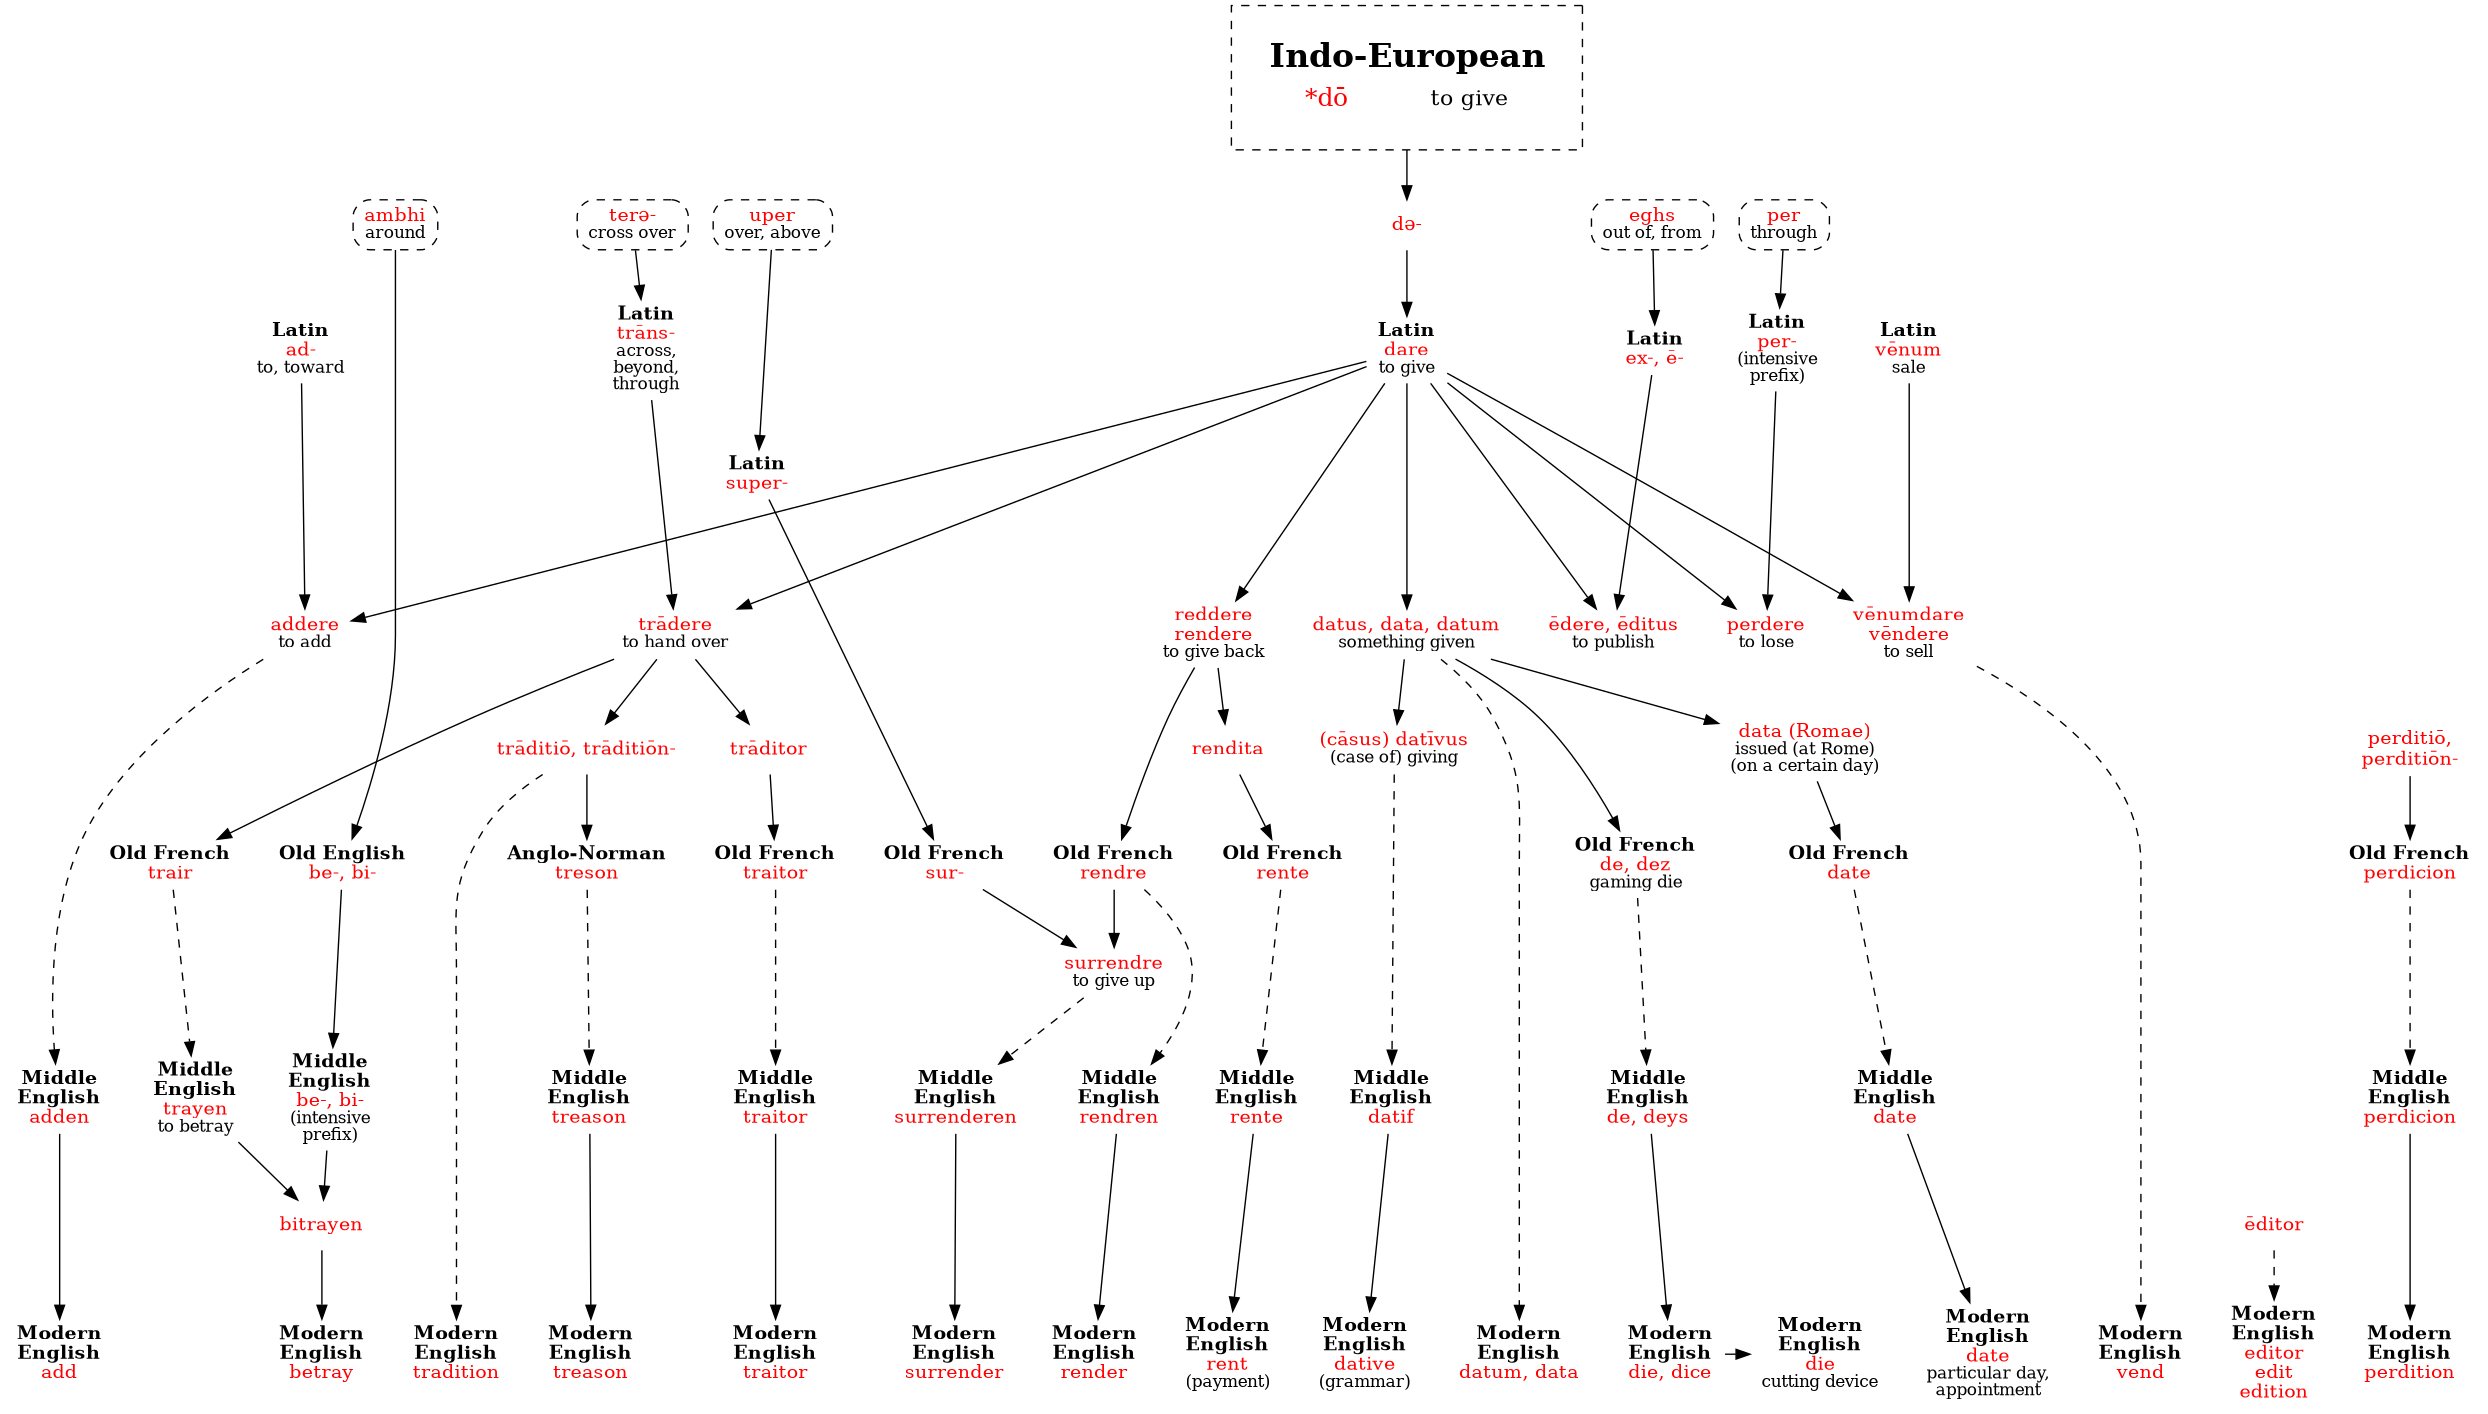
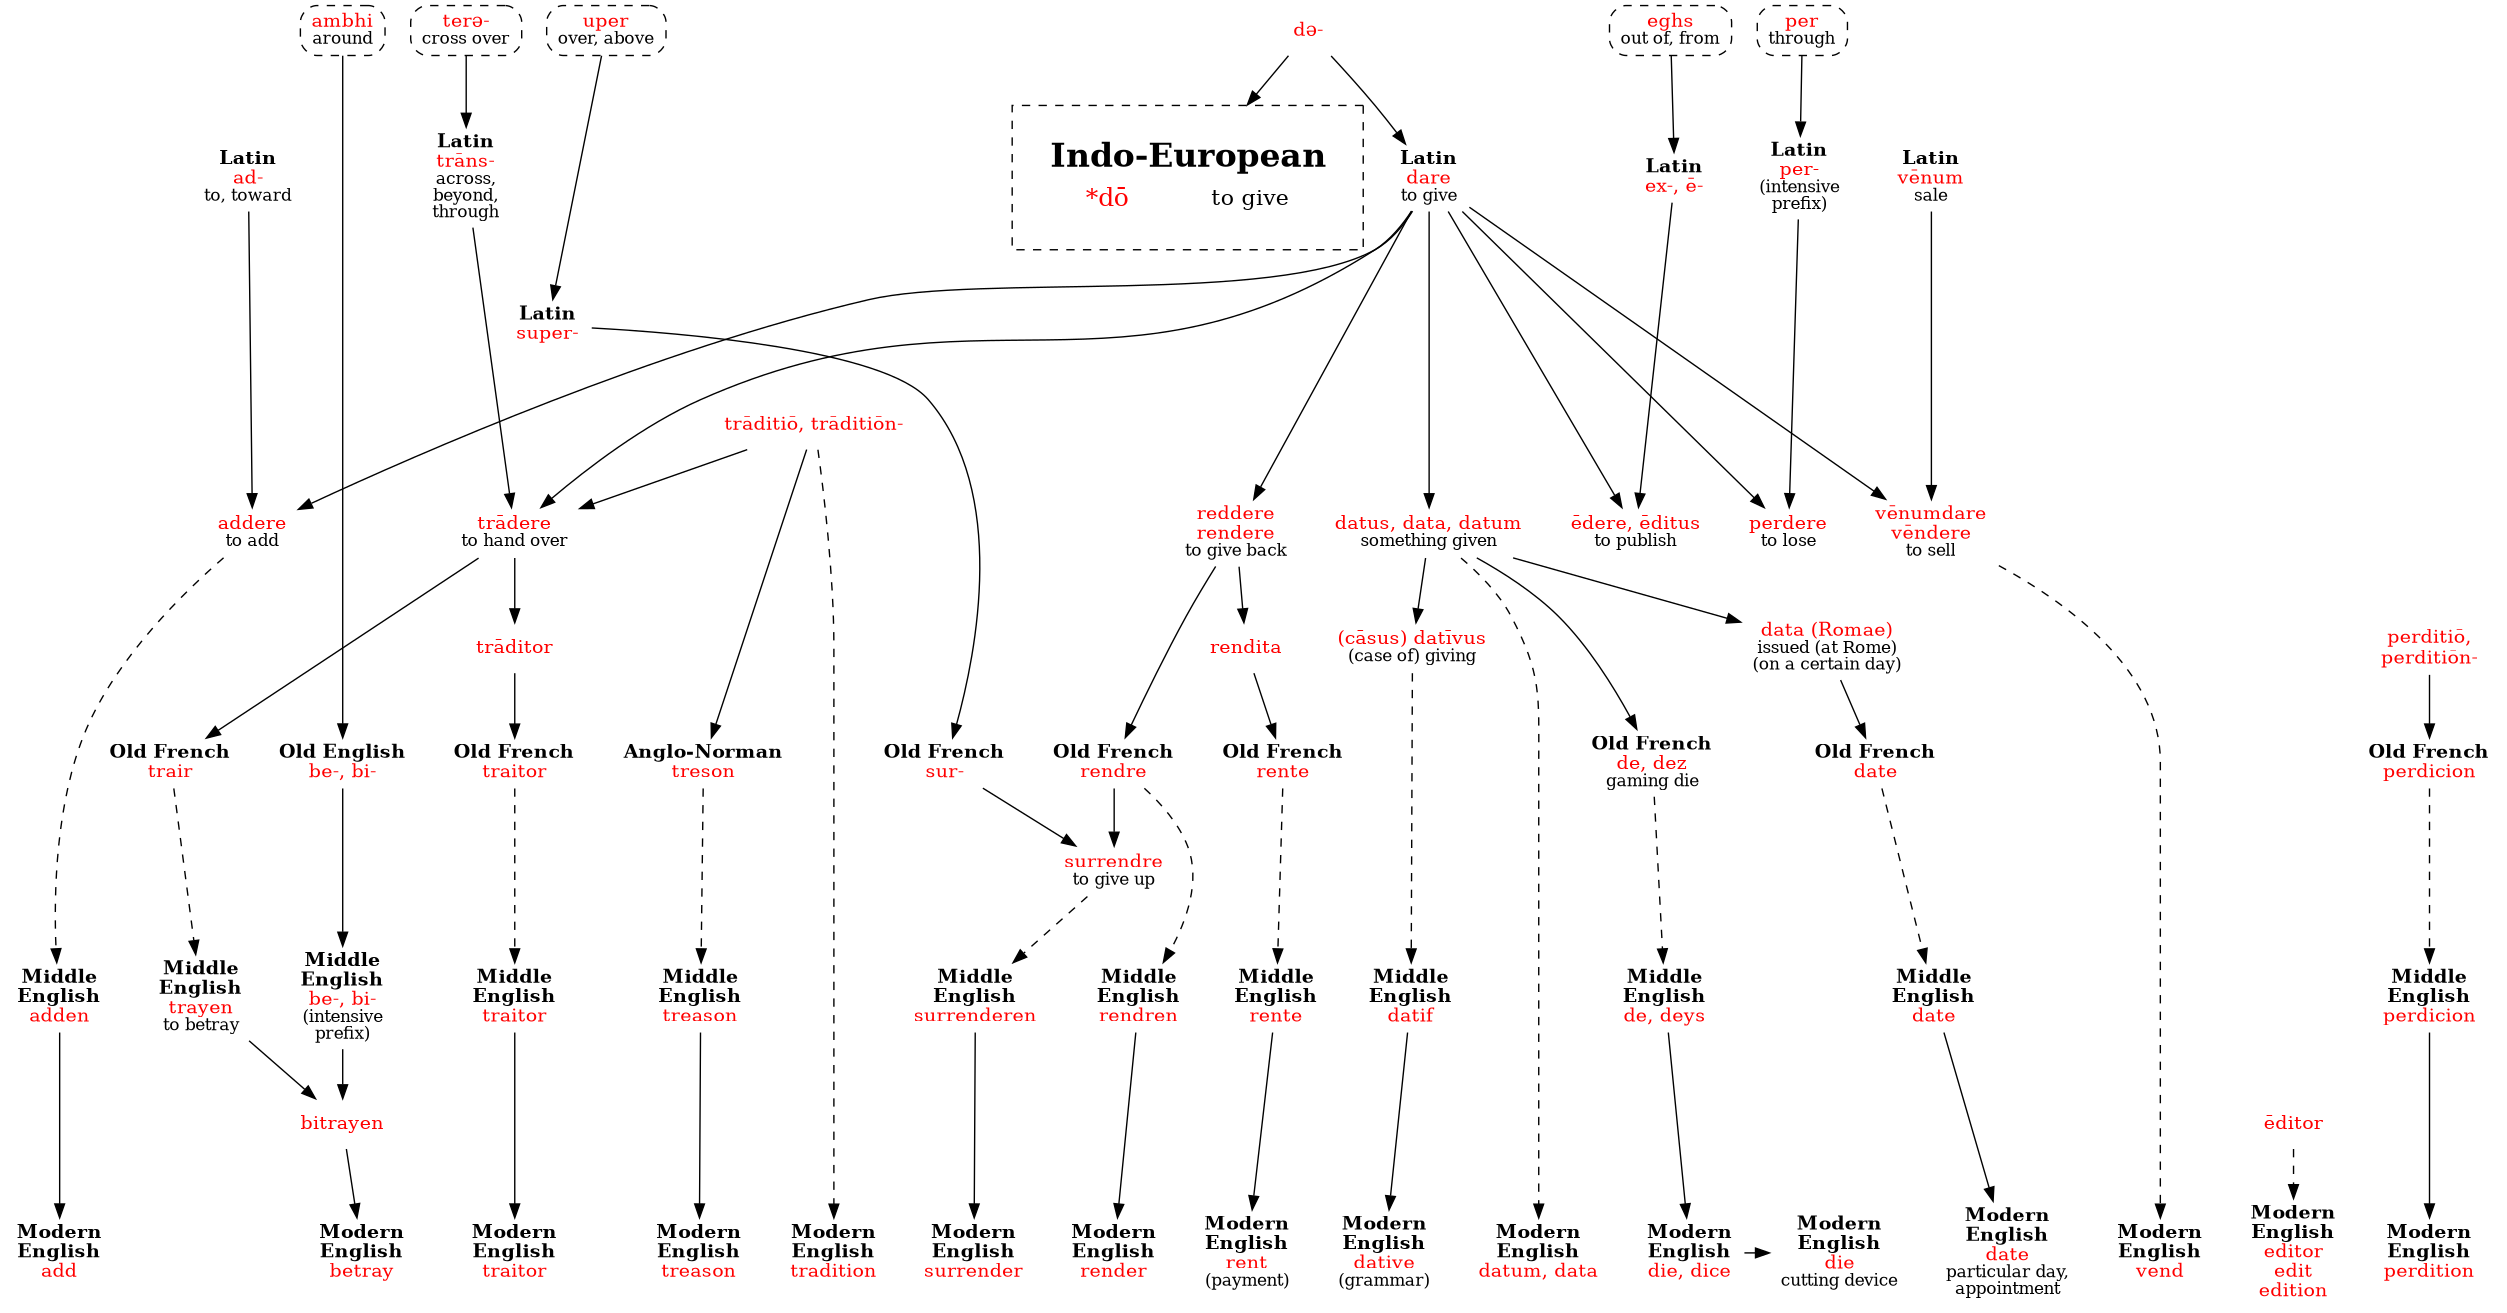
edge "Indo-European" -> "də-": reversed
edge "trādere" -> "trāditiō, trāditiōn-": reversed
